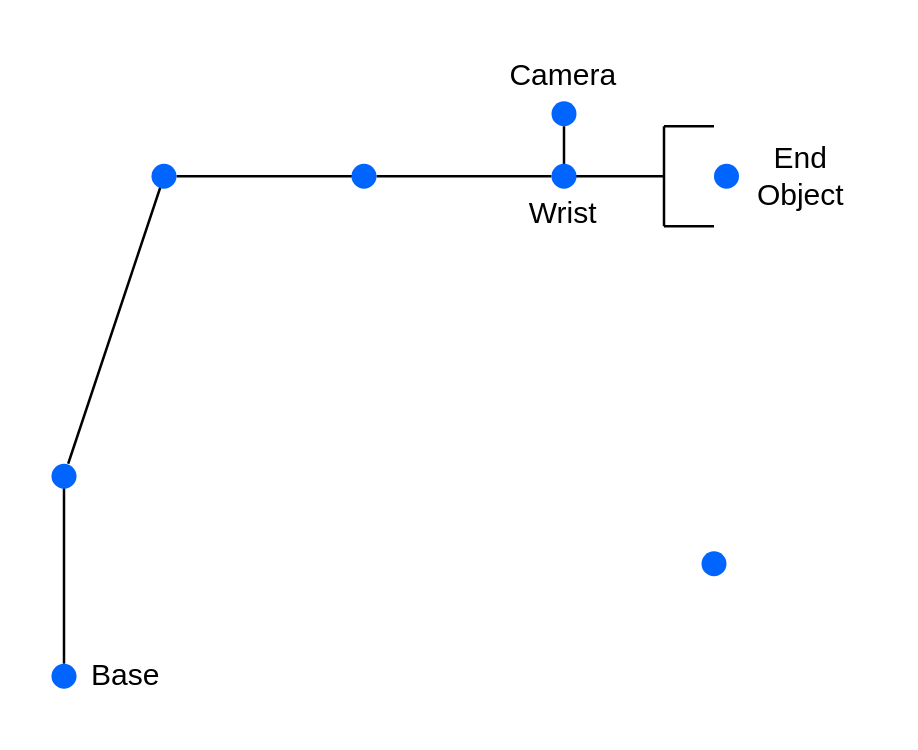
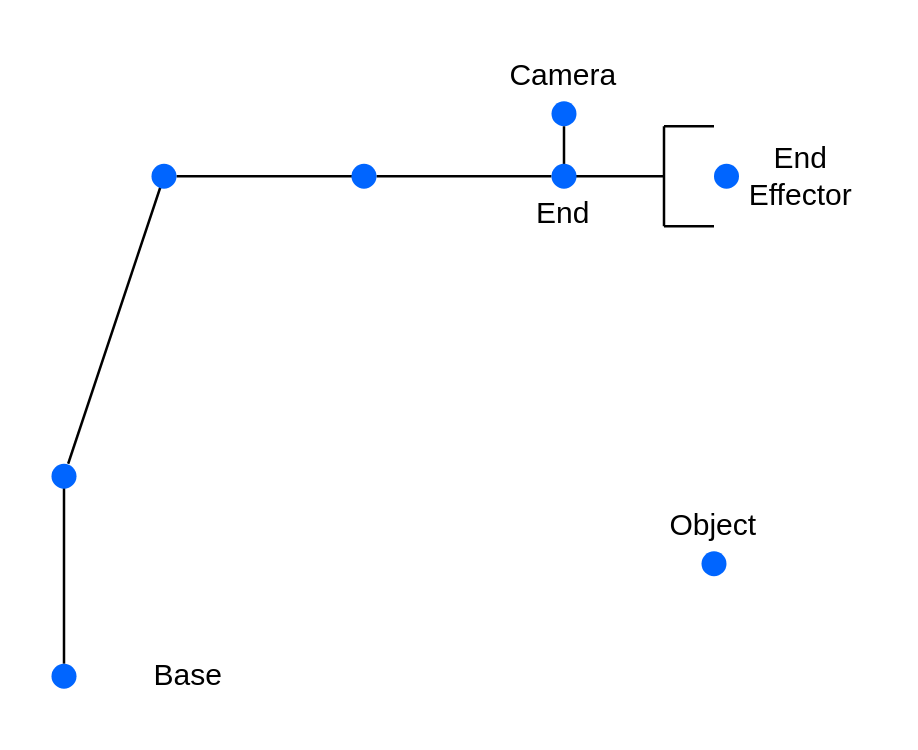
node "End Object": label "End Object" -> "End Effector"
node "Wrist": label "Wrist" -> "End"
node "Object": added
node "Base": moved (126, 676) -> (189, 676)
